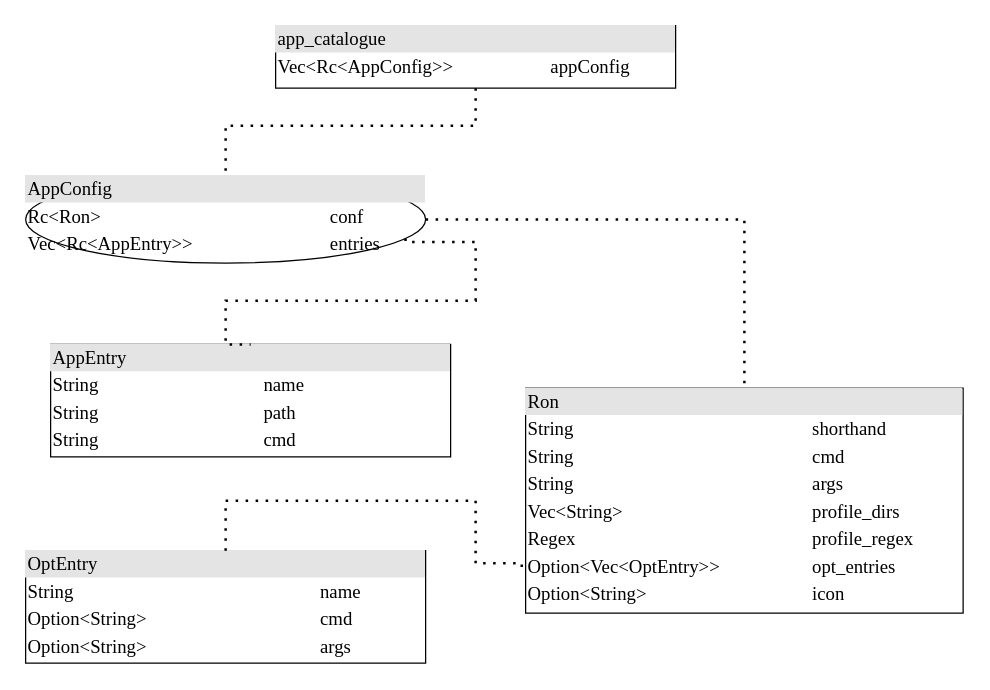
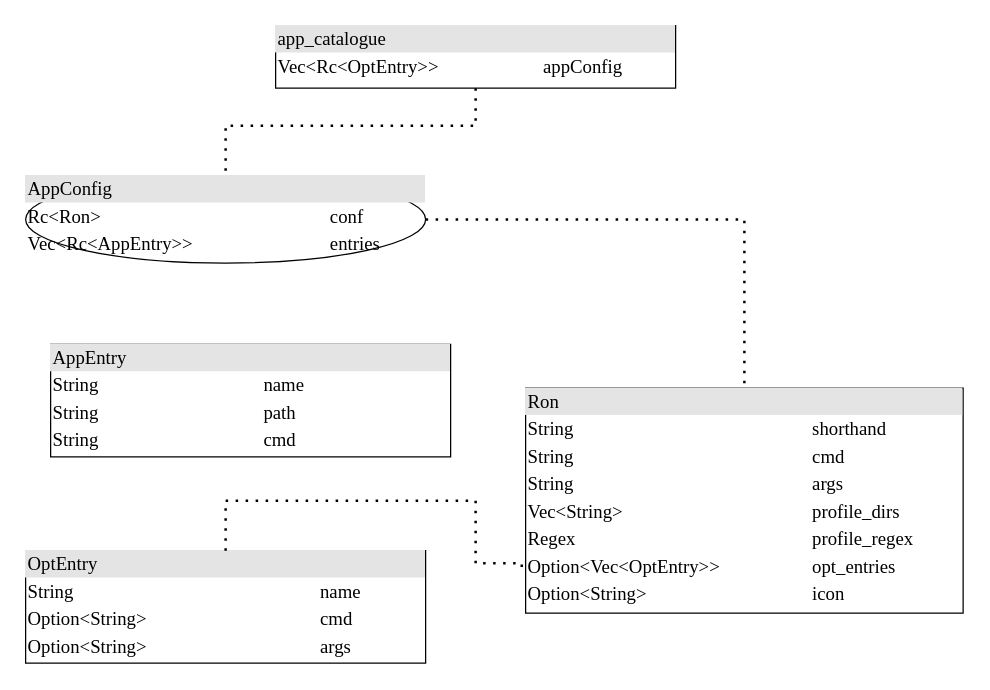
node "app_catalogue Vec<Rc<AppConfig>> appConfig": label "app_catalogue Vec<Rc<AppConfig>> appConfig" -> "app_catalogue Vec<Rc<OptEntry>> appConfig"
edge "AppConfig Rc<Ron> conf Vec<Rc<AppEntry>> entries" -- "AppEntry String name String path String cmd": removed
